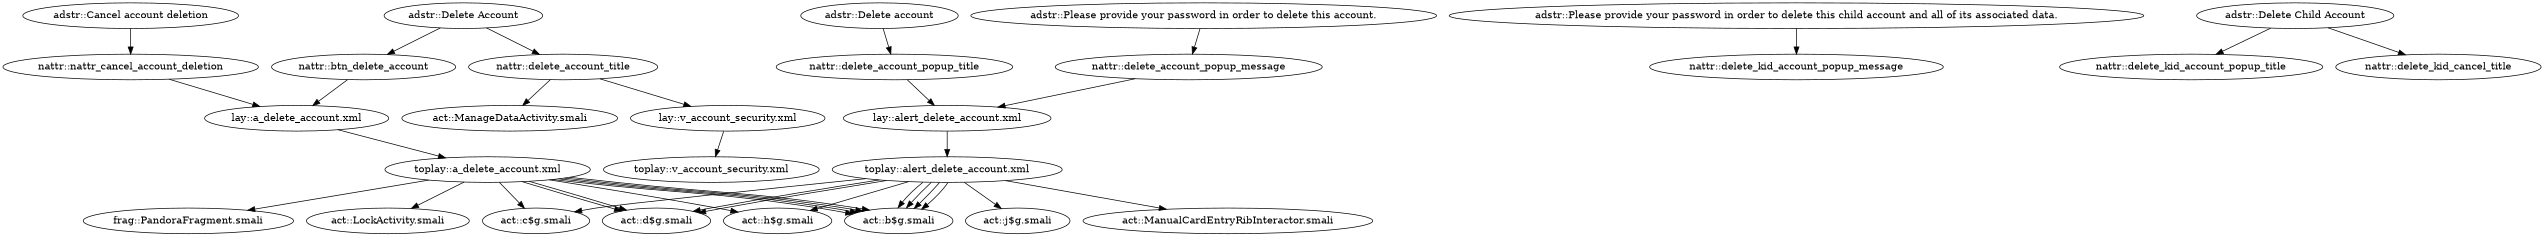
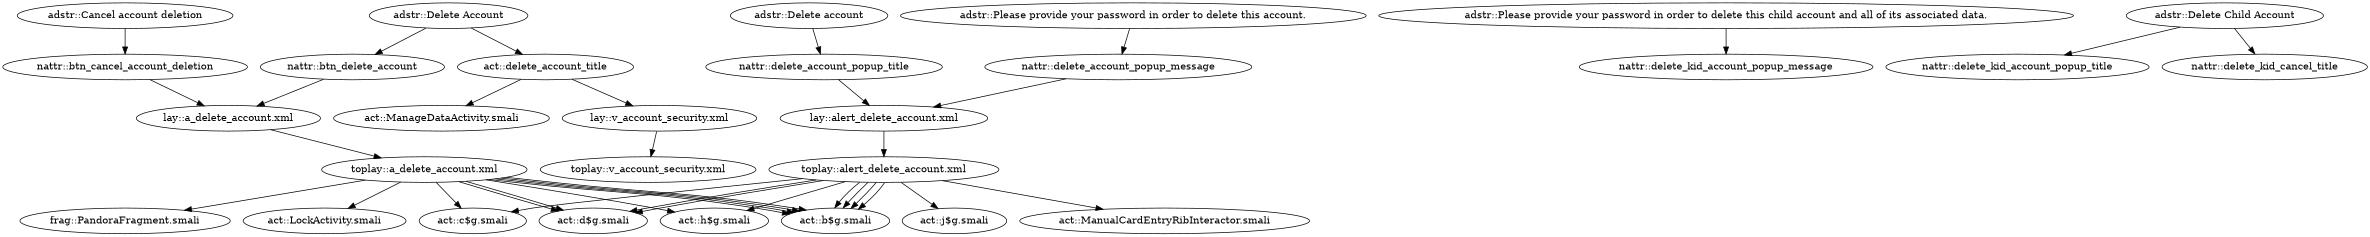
node "nattr::nattr_cancel_account_deletion": label "nattr::nattr_cancel_account_deletion" -> "nattr::btn_cancel_account_deletion"
node "nattr::delete_account_title": label "nattr::delete_account_title" -> "act::delete_account_title"
